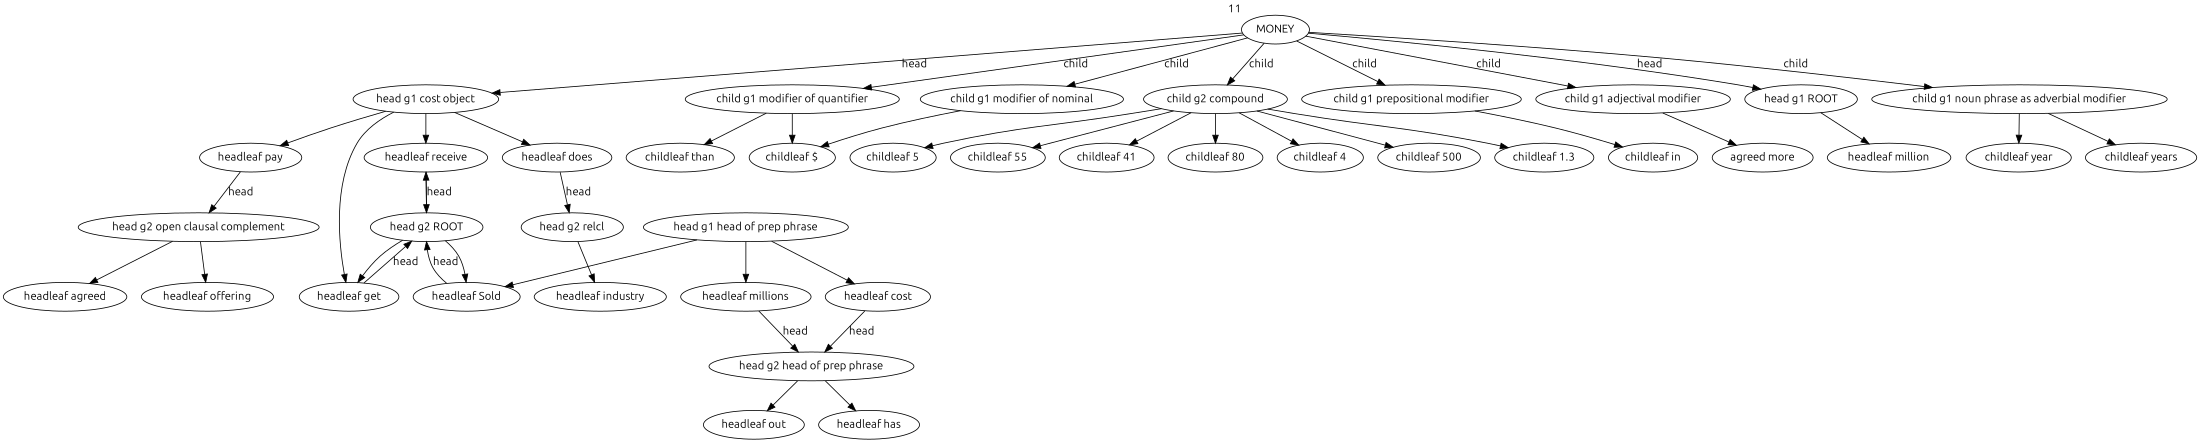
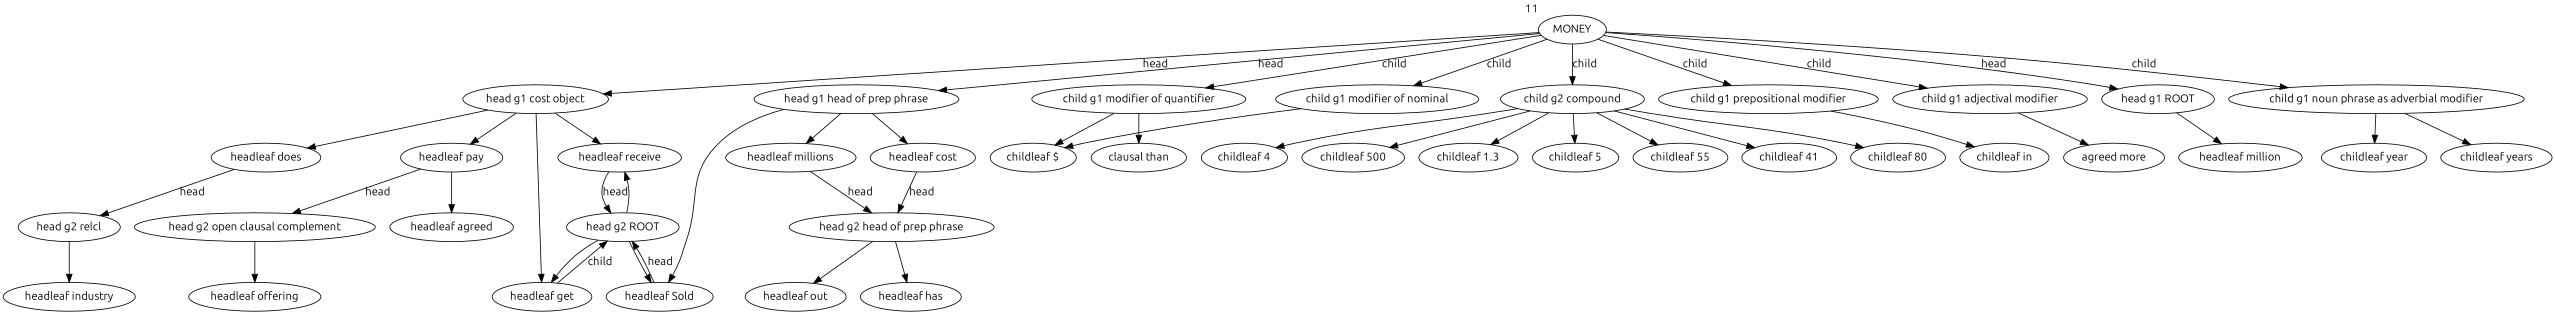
edge "MONEY 11" -> "head g1 head of prep phrase": added, label "head"
node "childleaf than": label "childleaf than" -> "clausal than"
edge "head g2 open clausal complement" -> "headleaf agreed": now "headleaf pay" -> "headleaf agreed"
edge "headleaf get" -> "head g2 ROOT": label "head" -> "child"
